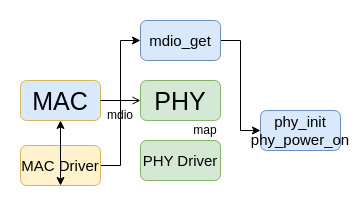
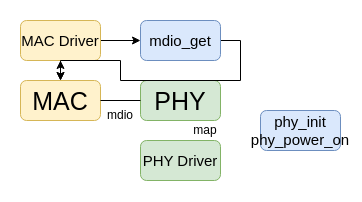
node "MAC": fillcolor #dae8fc -> #fff2cc
edge "MAC" -> "PHY": arrowhead open -> none
edge "mdio_get" -> "phy_init phy_power_on": now "mdio_get" -> "MAC"
node "MAC Driver": moved (61, 166) -> (61, 41)
